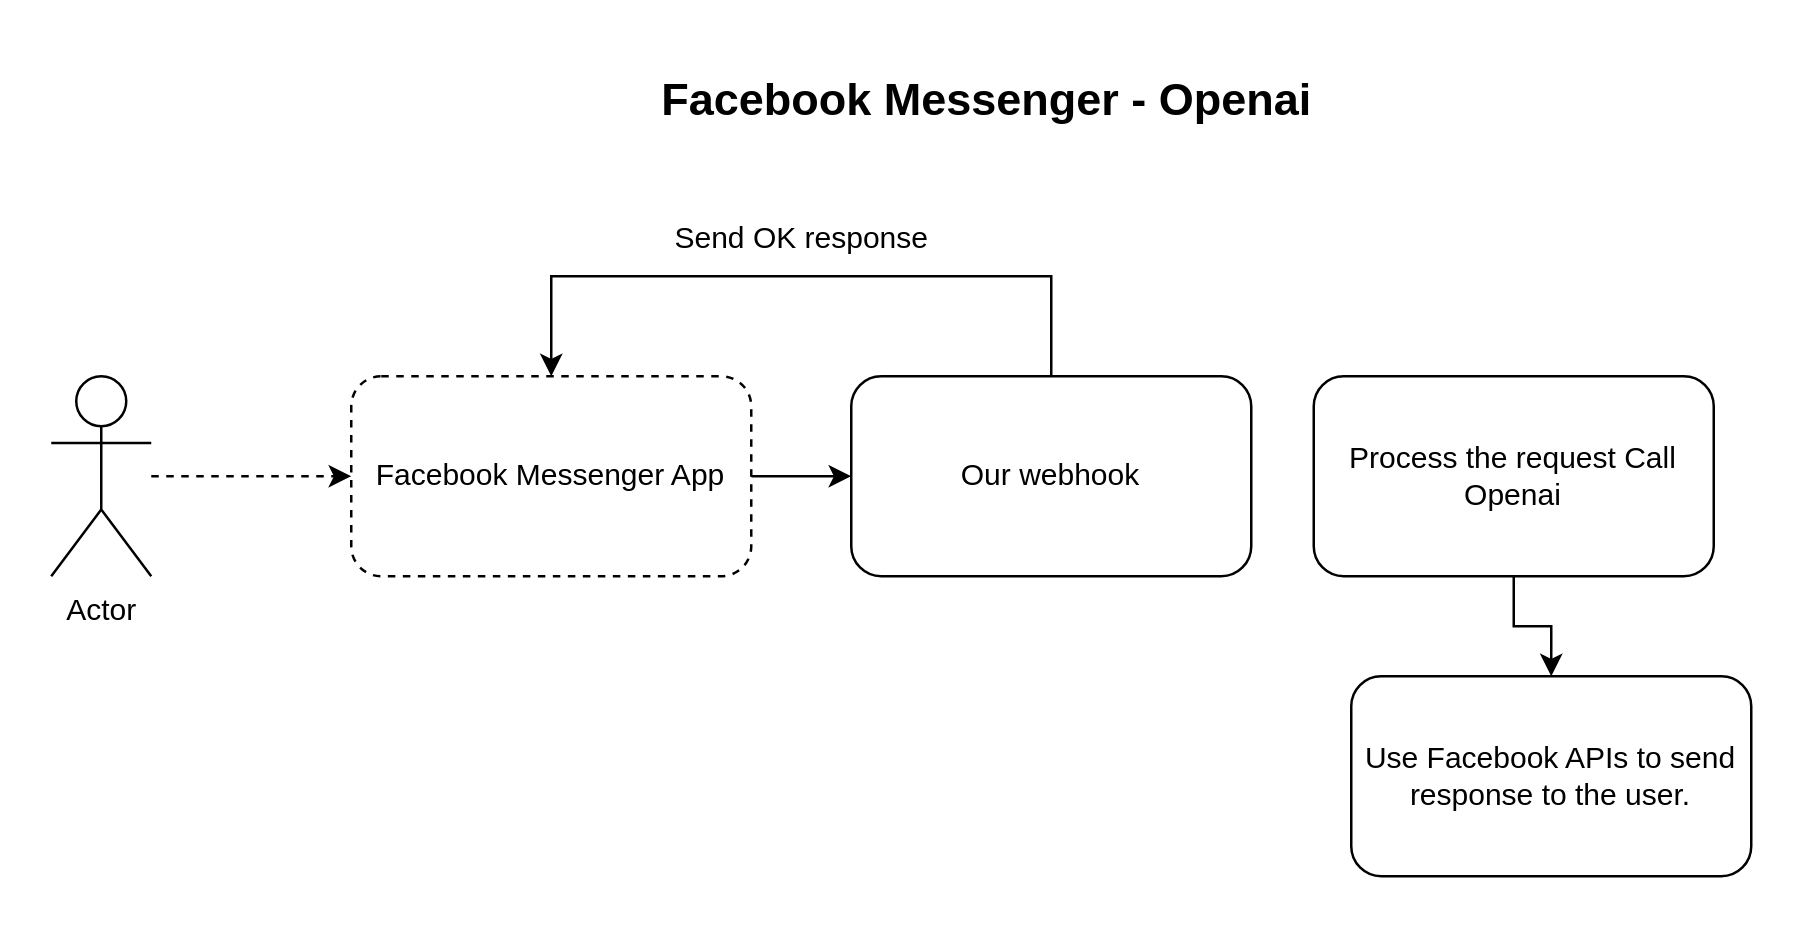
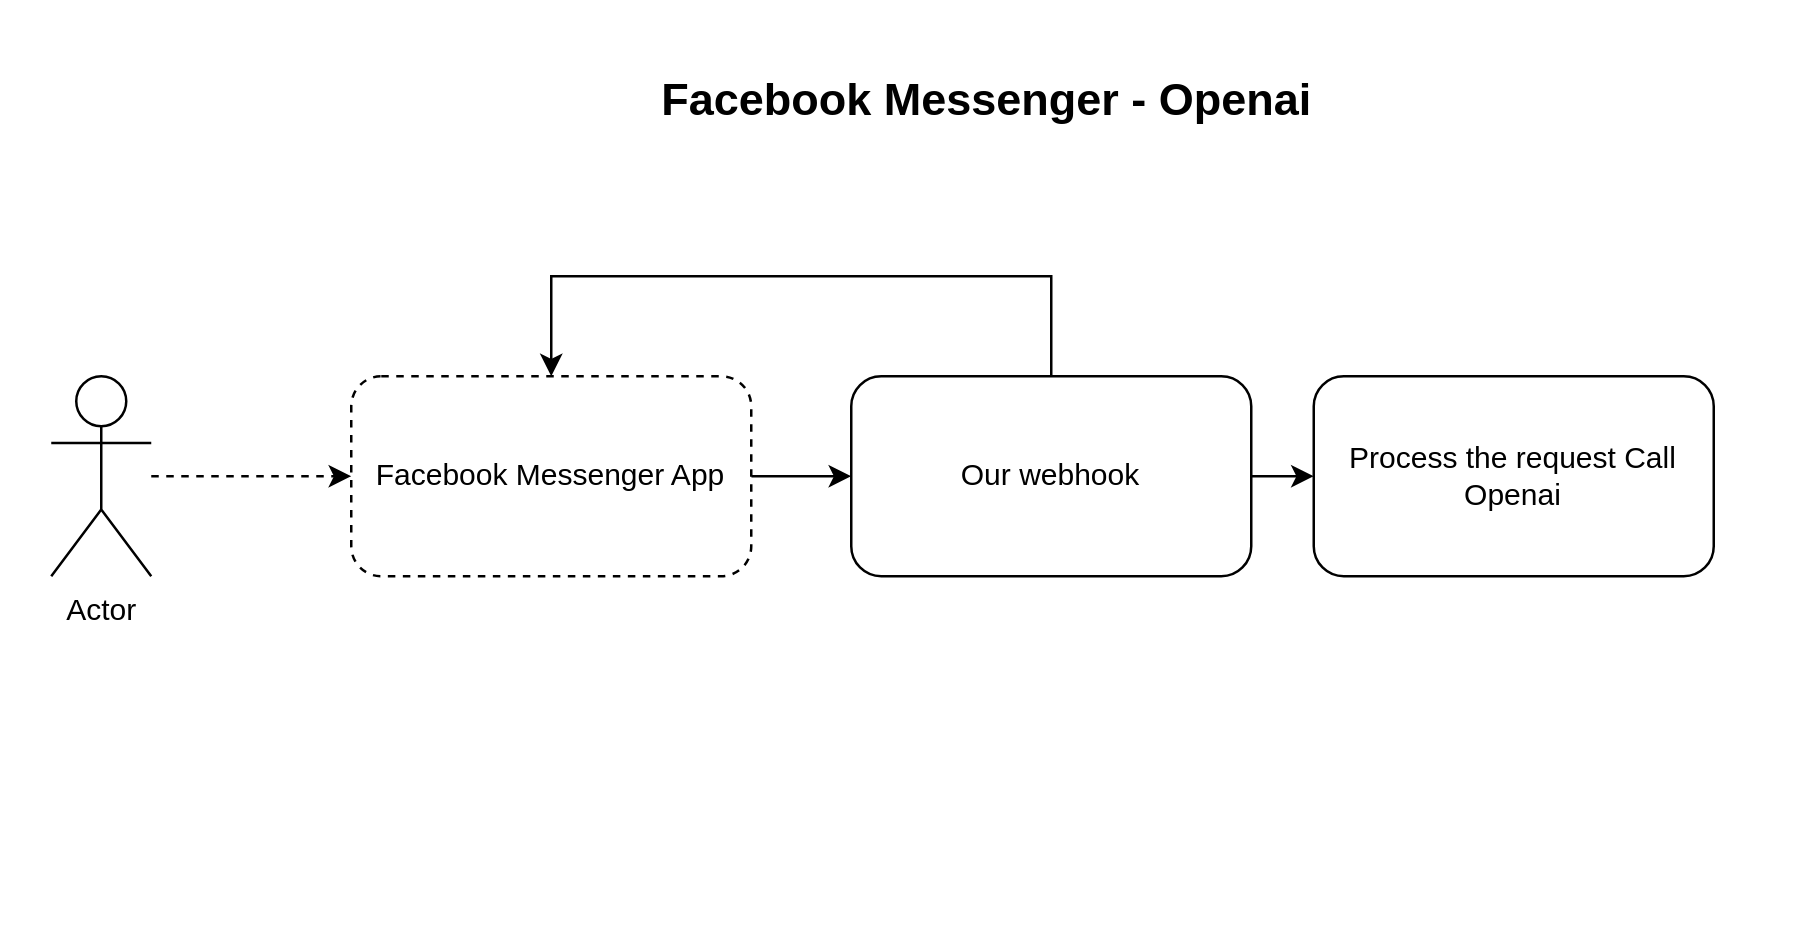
node "Send OK response": removed
edge "Our webhook" -> "Process the request Call Openai": added
edge "Process the request Call Openai" -> "Use Facebook APIs to send response to the user.": removed
node "Use Facebook APIs to send response to the user.": removed
